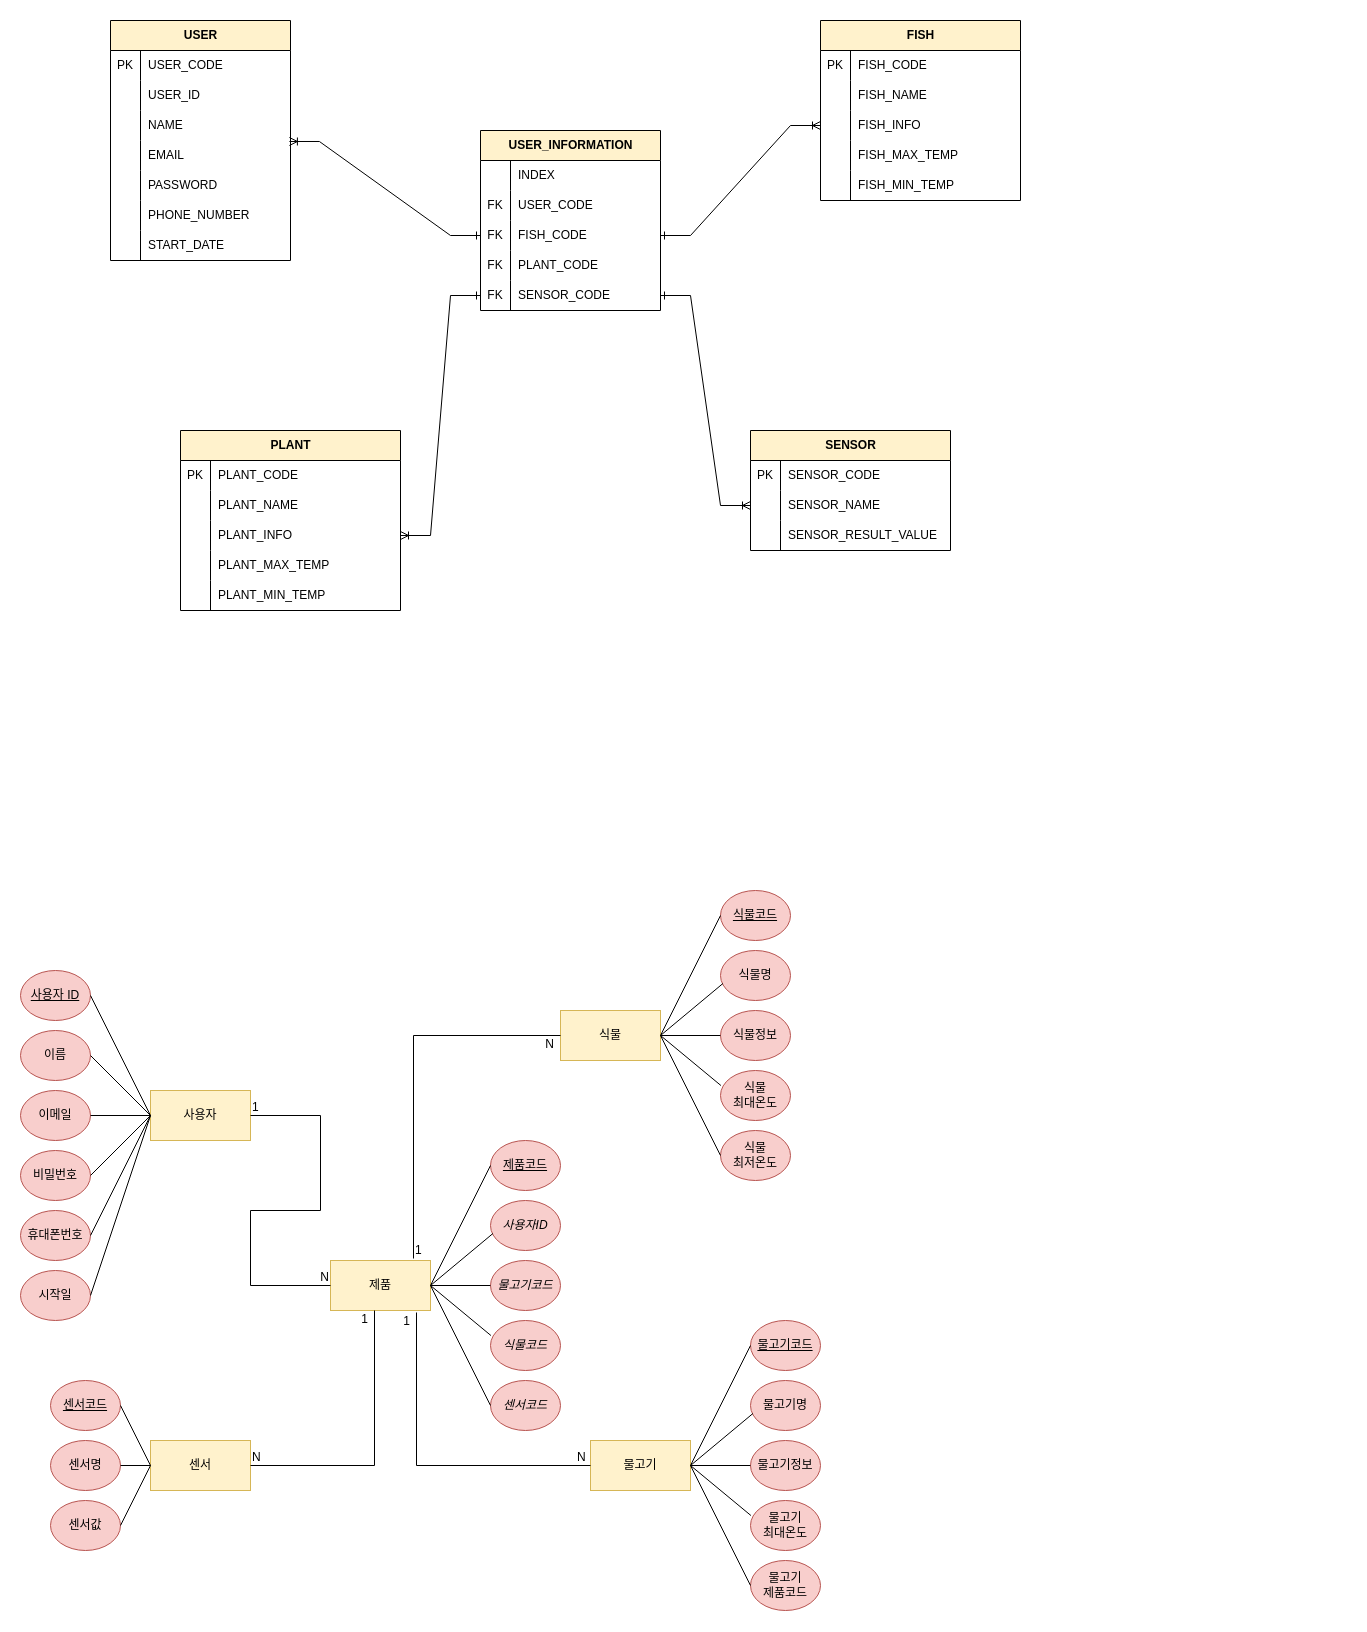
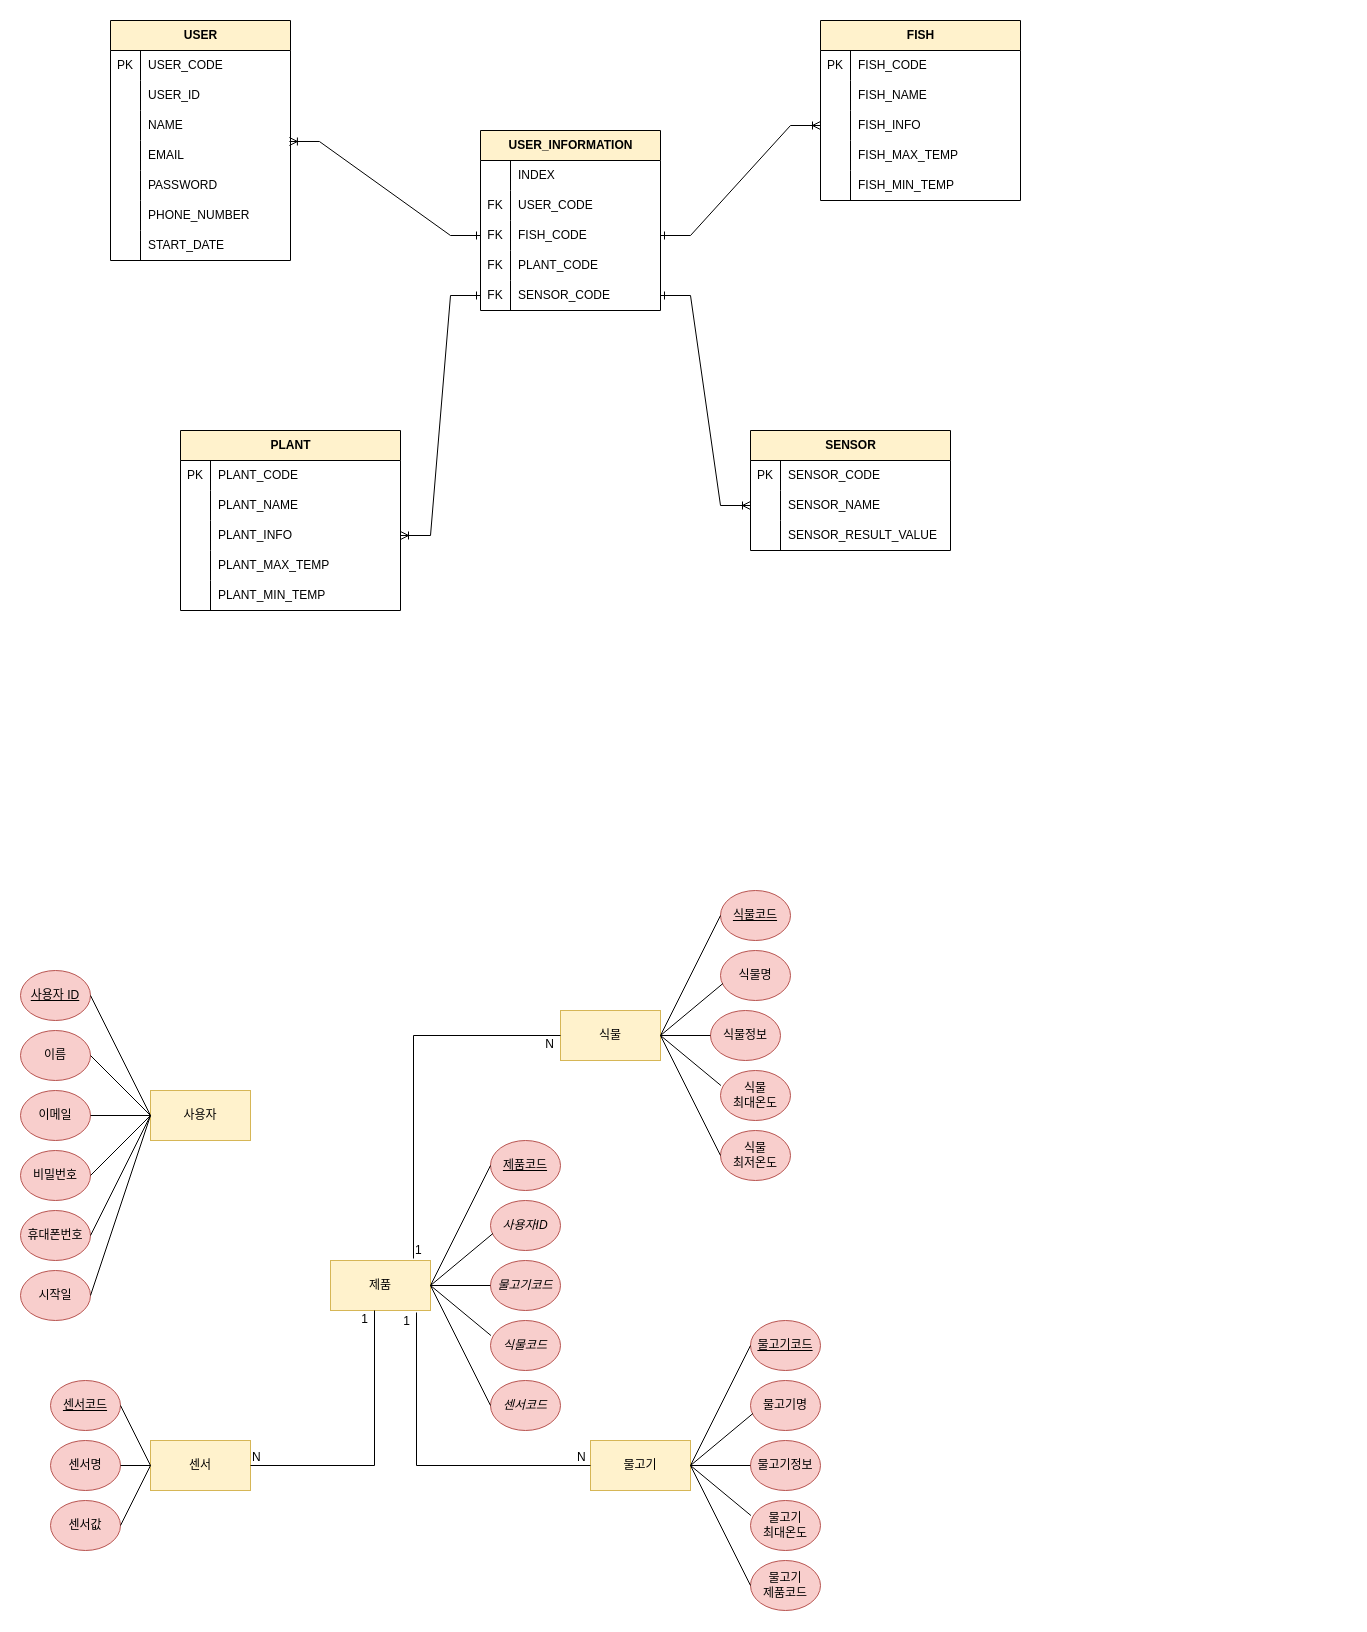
node "식물정보": moved (756, 1036) -> (746, 1036)
edge "사용자" -- "제품": removed, labels "1", "N"
